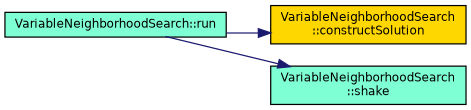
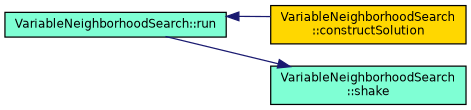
edge "VariableNeighborhoodSearch::run" -> "VariableNeighborhoodSearch ::constructSolution": reversed
